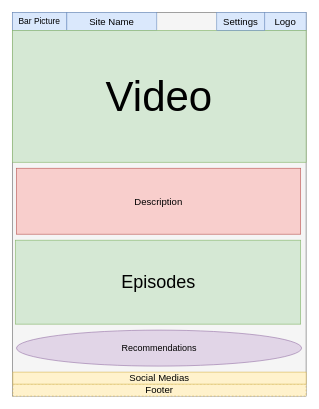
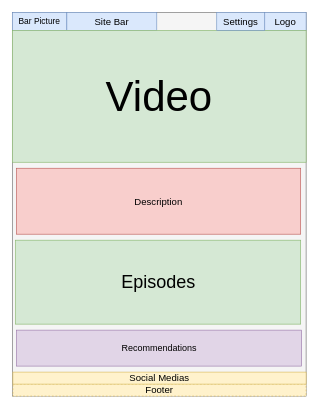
node "Site Name": label "Site Name" -> "Site Bar"
node "Recommendations": shape ellipse -> rectangle
